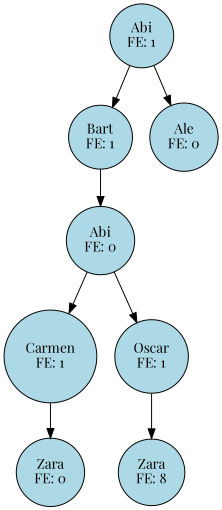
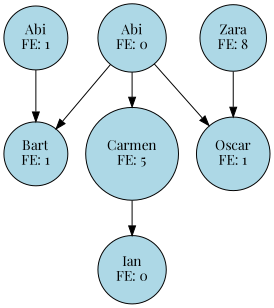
node "Ale FE: 0": removed
edge "Bart FE: 1" -> "Abi FE: 0": reversed
node "Carmen FE: 1": label "Carmen FE: 1" -> "Carmen FE: 5"
edge "Oscar FE: 1" -> "Zara FE: 8": reversed
node "Zara FE: 0": label "Zara FE: 0" -> "Ian FE: 0"
